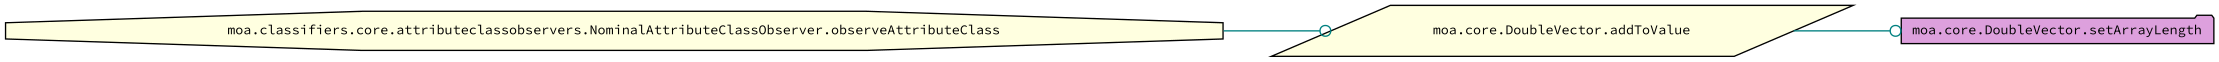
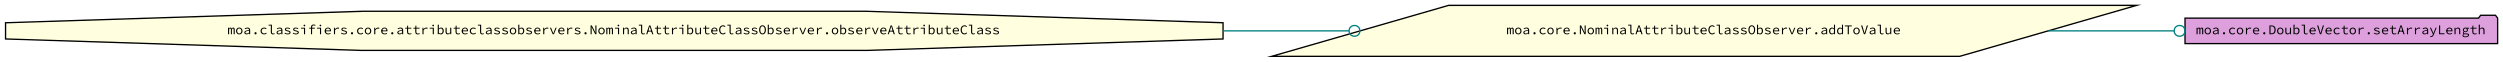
node "moa.core.DoubleVector.addToValue": label "moa.core.DoubleVector.addToValue" -> "moa.core.NominalAttributeClassObserver.addToValue"
